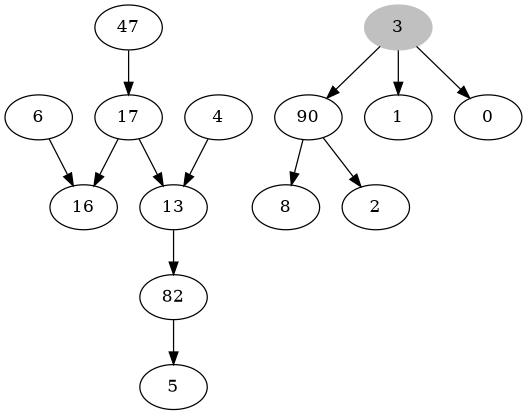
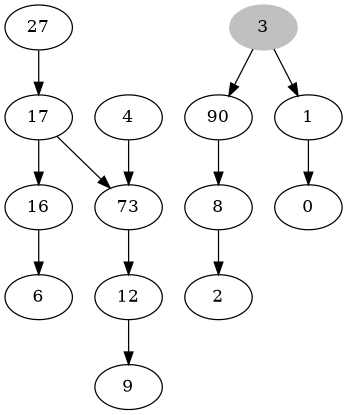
node "47": label "47" -> "27"
edge "3" -> "0": now "1" -> "0"
edge "6" -> "16": reversed
edge "90" -> "2": now "8" -> "2"
node "13": label "13" -> "73"
node "82": label "82" -> "12"
node "5": label "5" -> "9"
